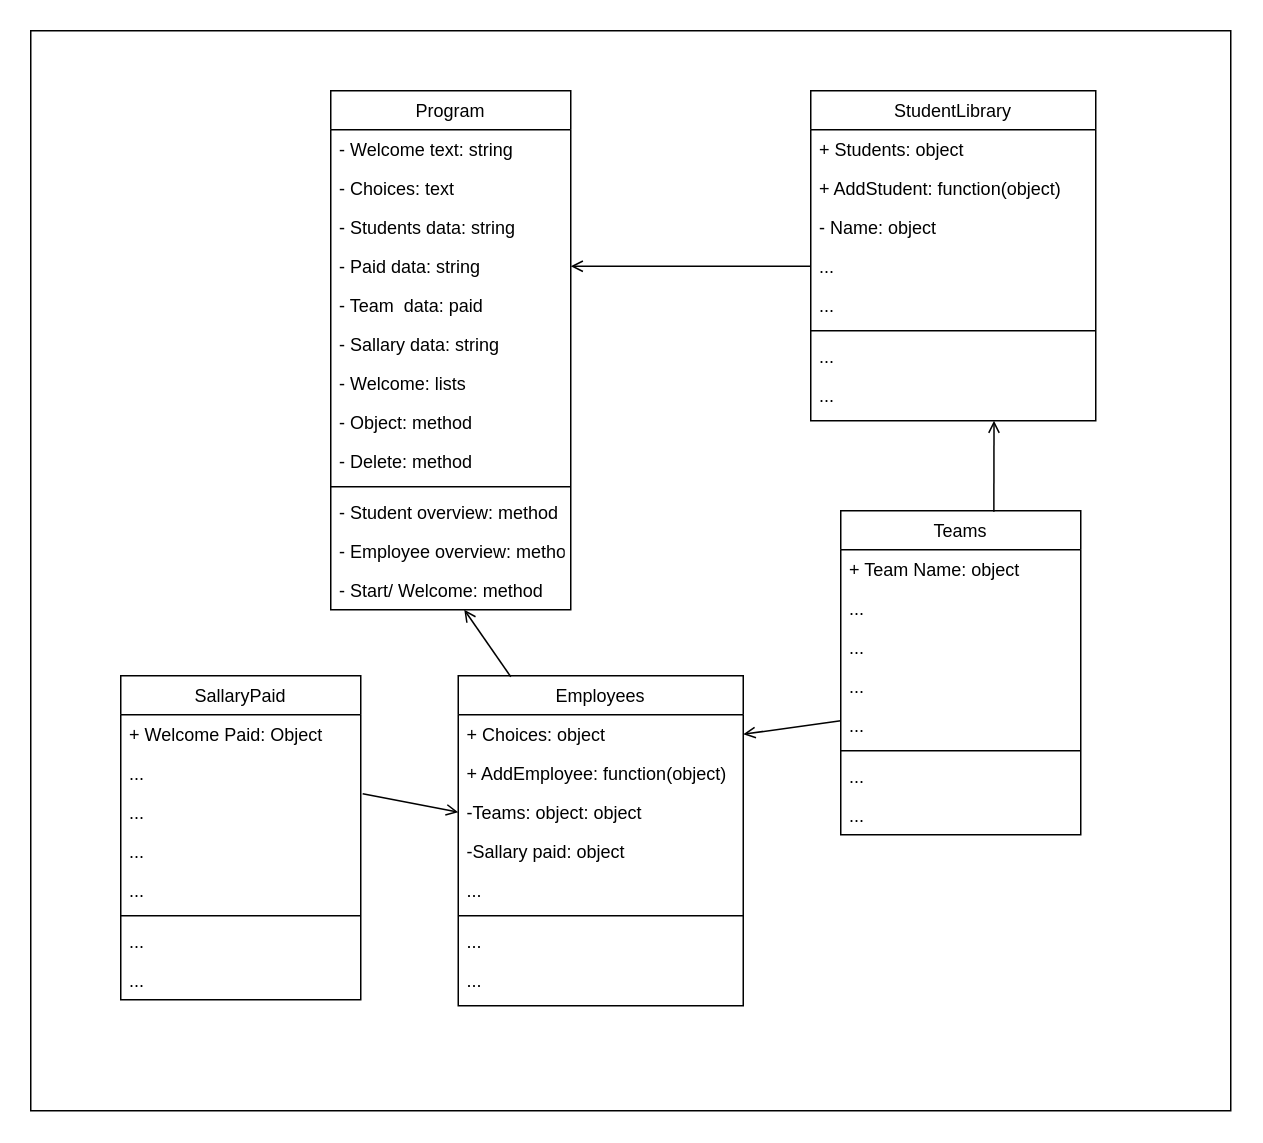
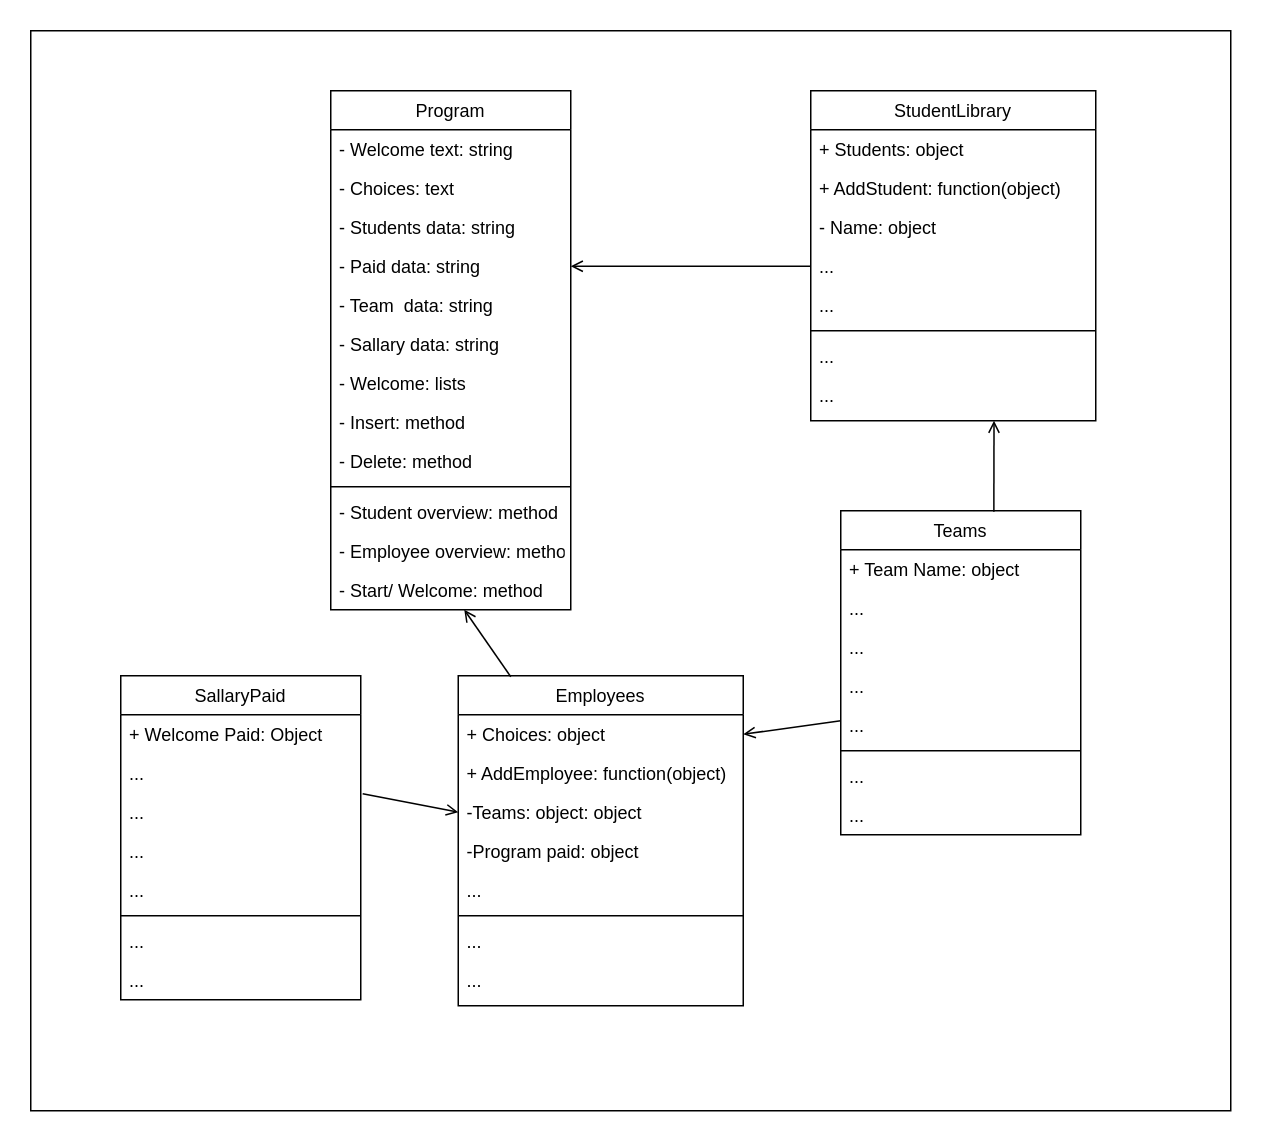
node "- Team data: paid": label "- Team data: paid" -> "- Team data: string"
node "- Object: method": label "- Object: method" -> "- Insert: method"
node "-Sallary paid: object": label "-Sallary paid: object" -> "-Program paid: object"
